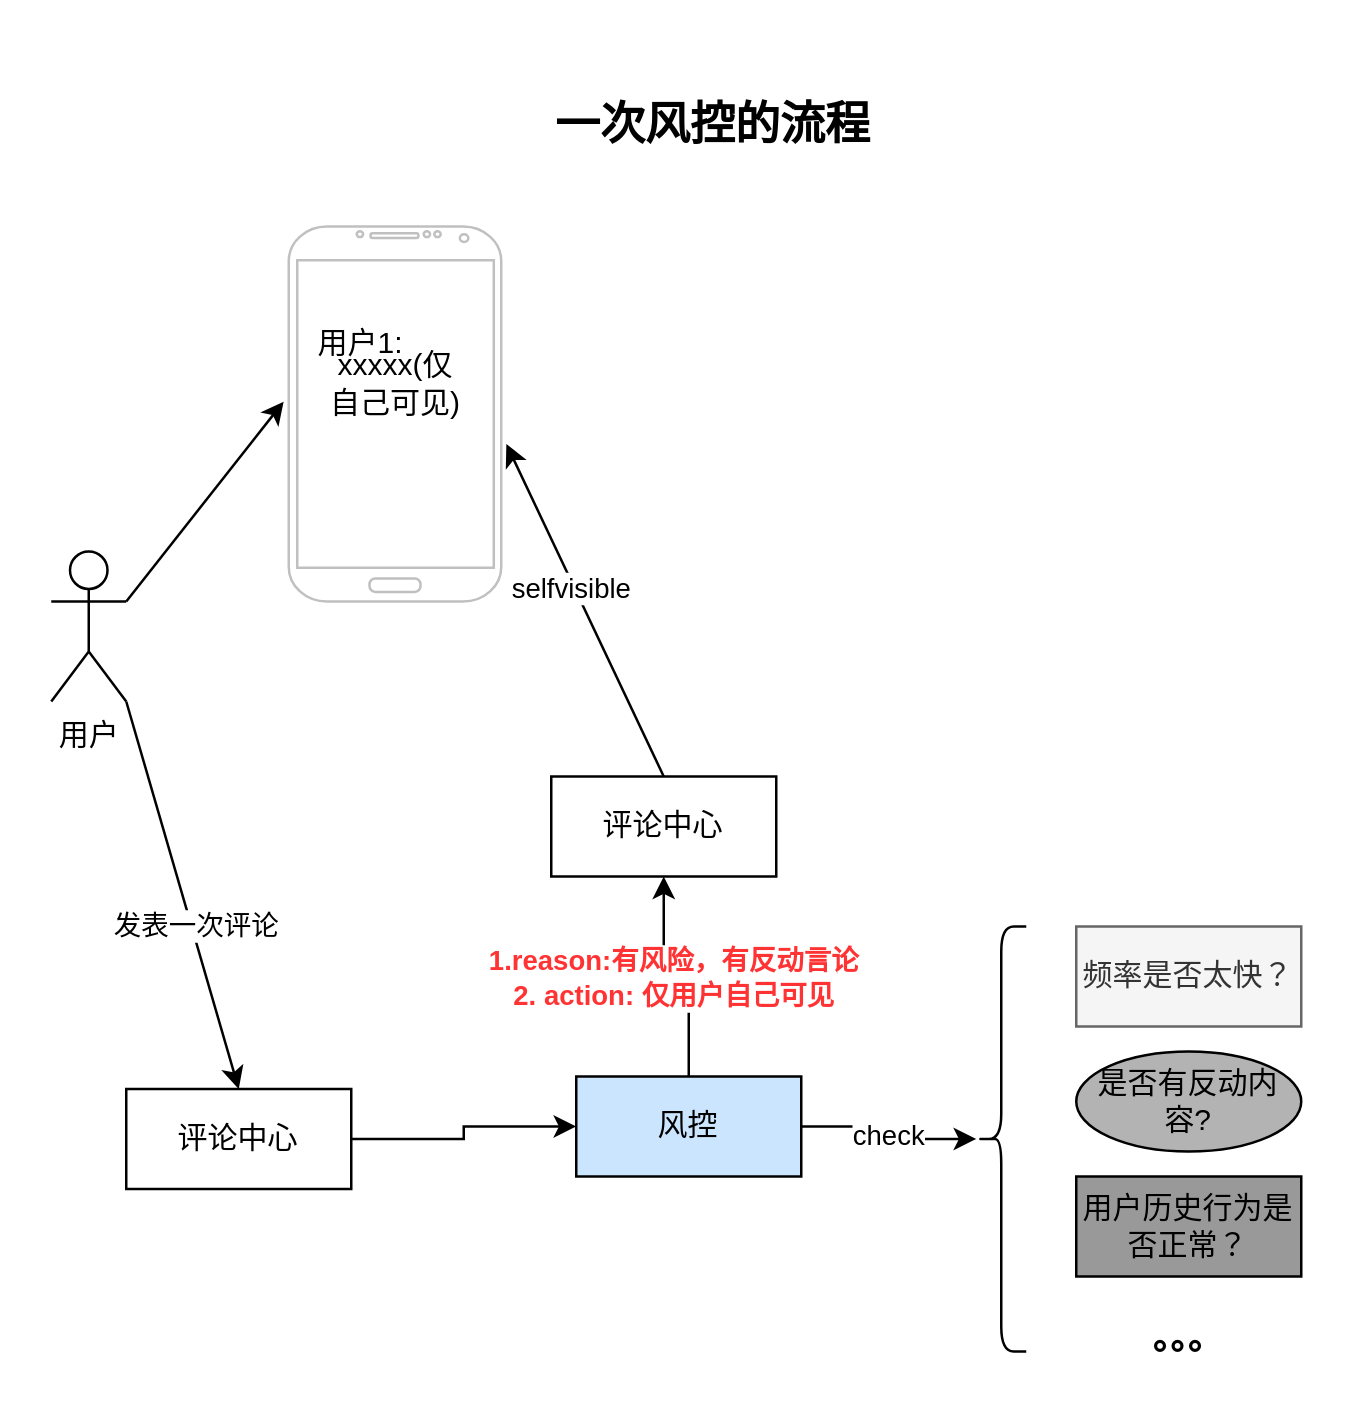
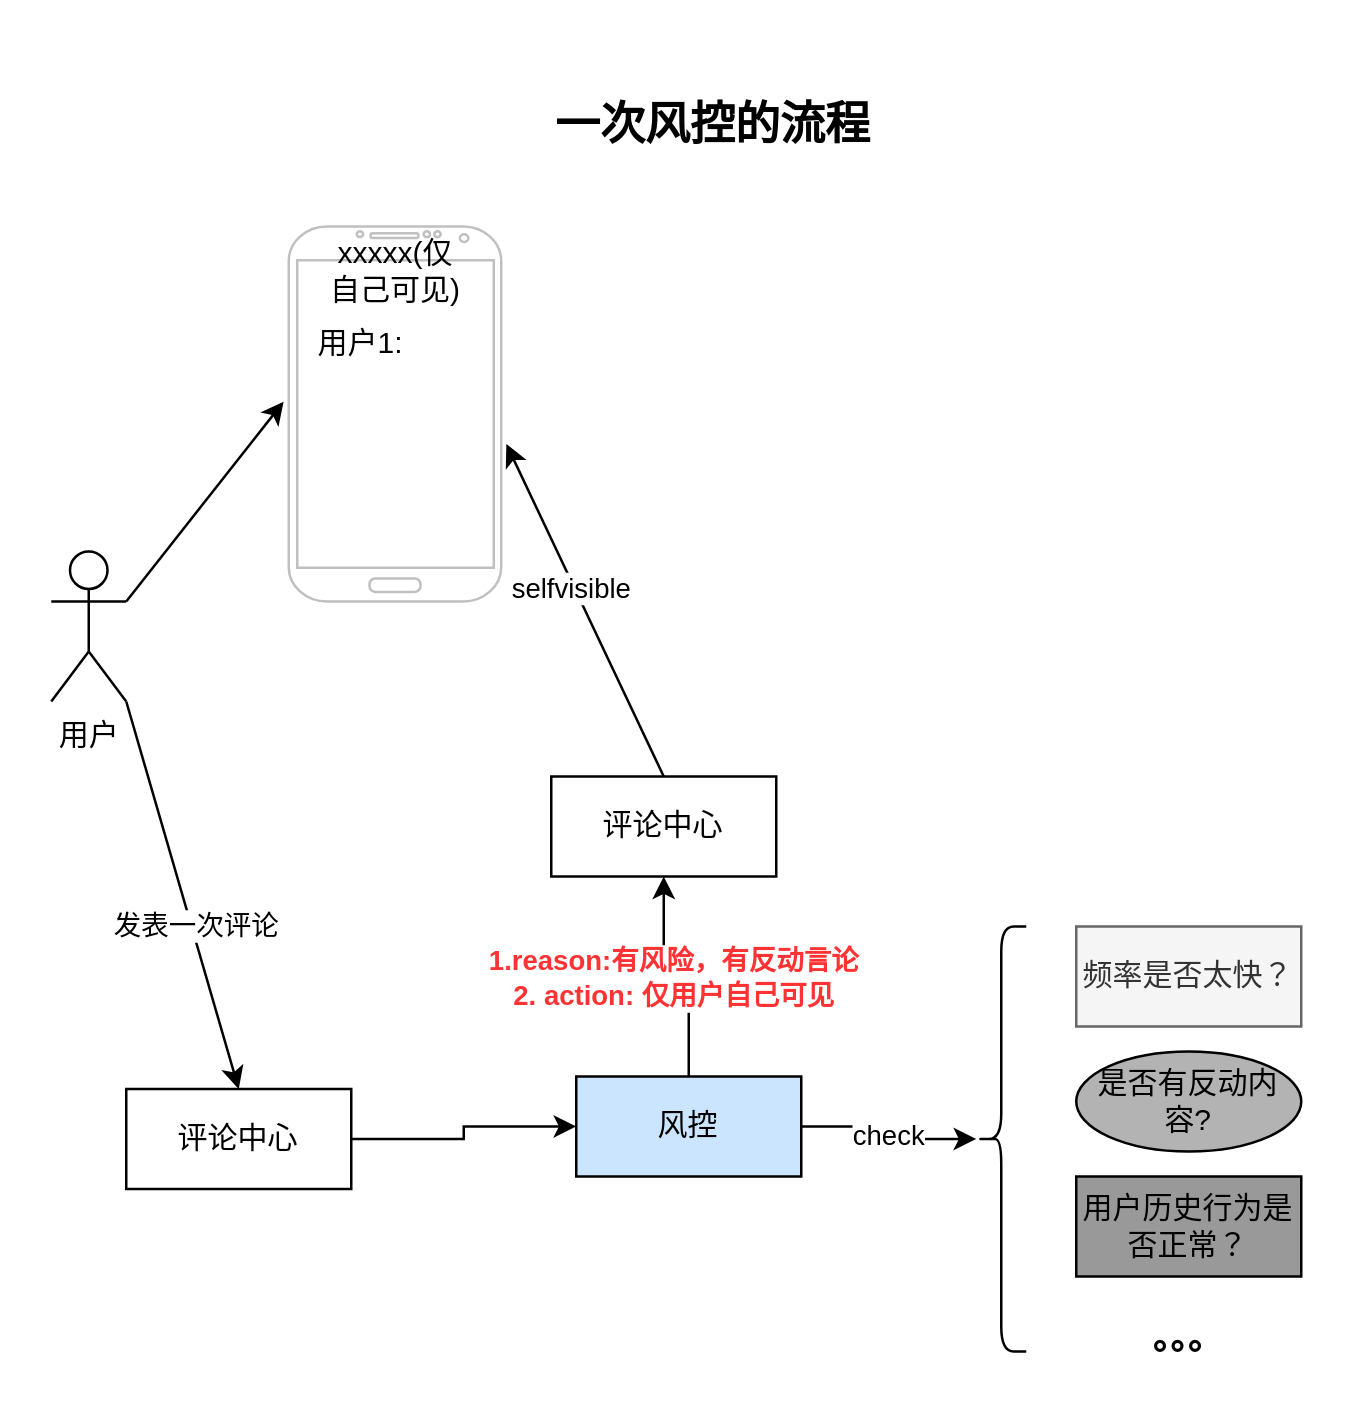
node "xxxxx(仅自己可见)": moved (395, 384) -> (395, 272)
